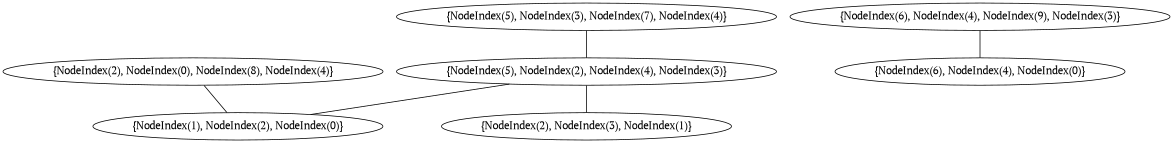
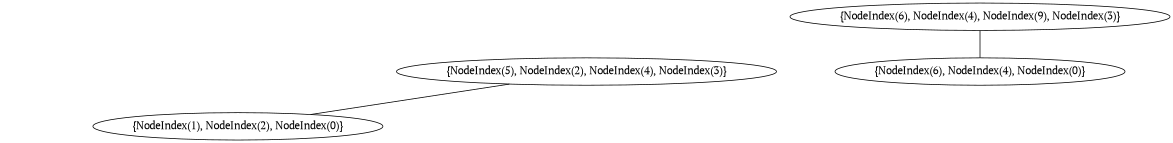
node "{NodeIndex(5), NodeIndex(3), NodeIndex(7), NodeIndex(4)}": removed
node "{NodeIndex(2), NodeIndex(0), NodeIndex(8), NodeIndex(4)}": removed
node "{NodeIndex(2), NodeIndex(3), NodeIndex(1)}": removed
